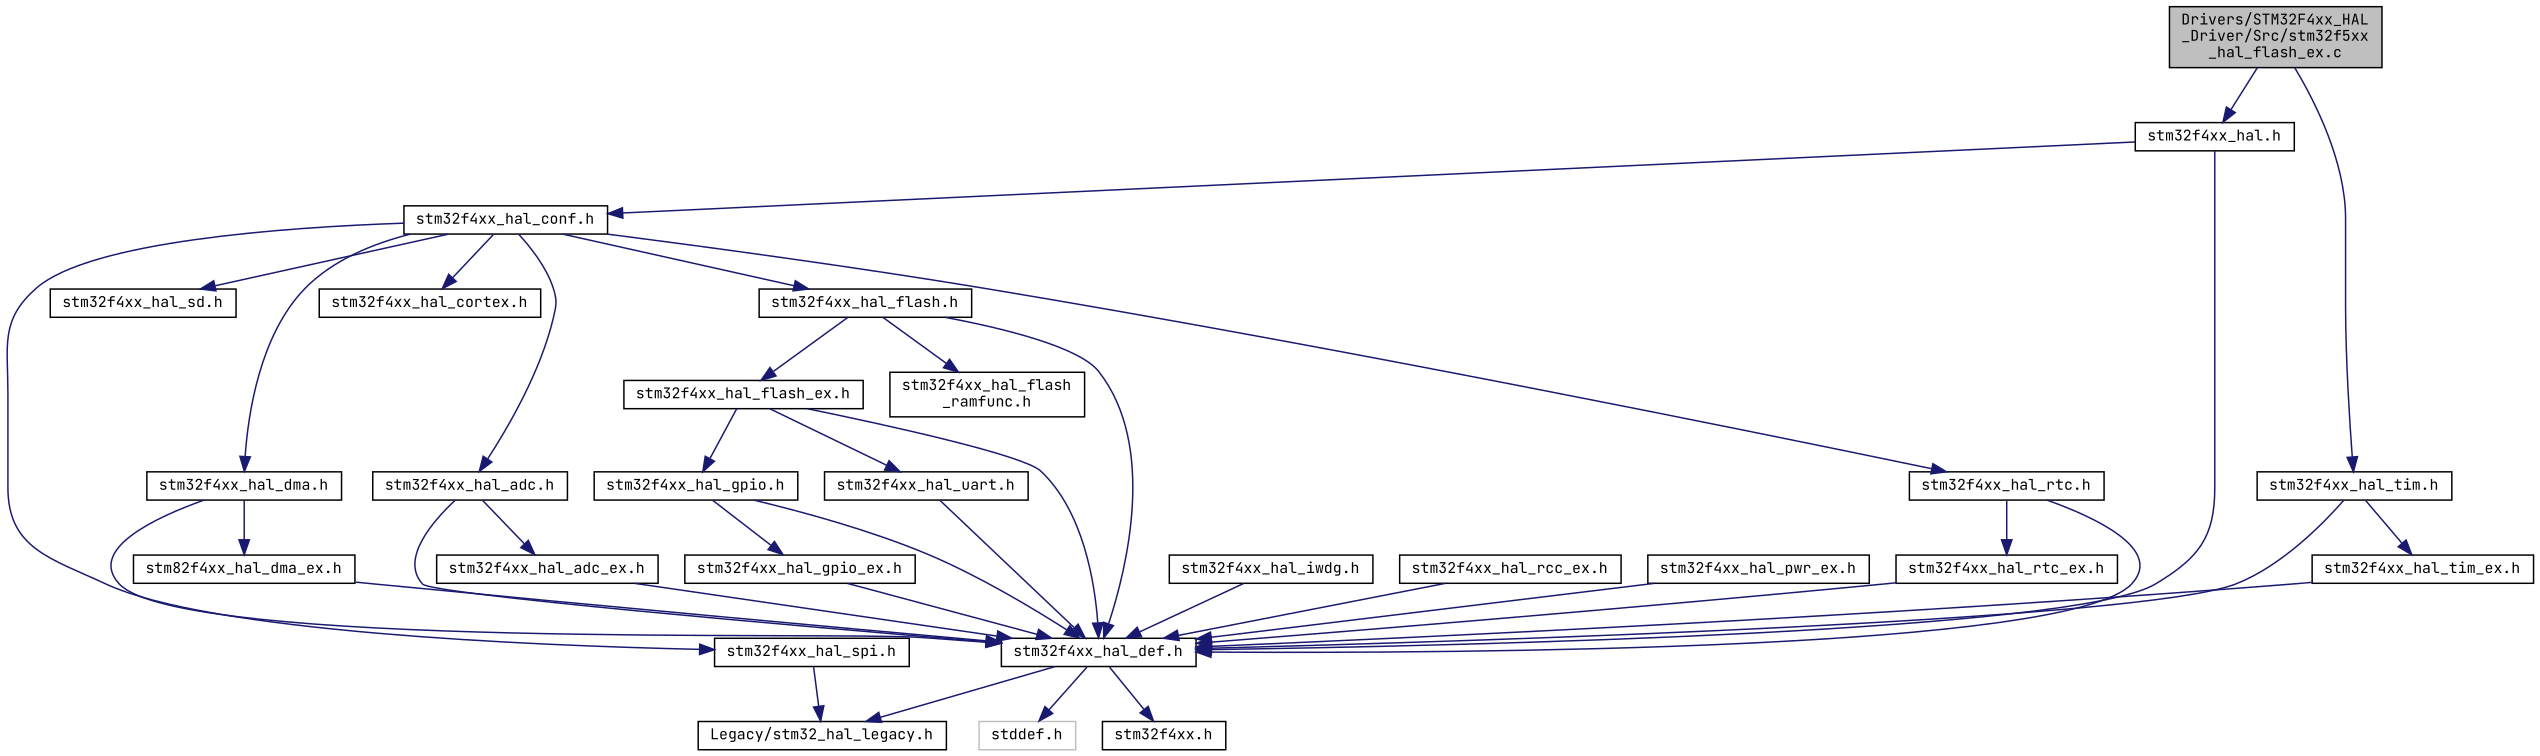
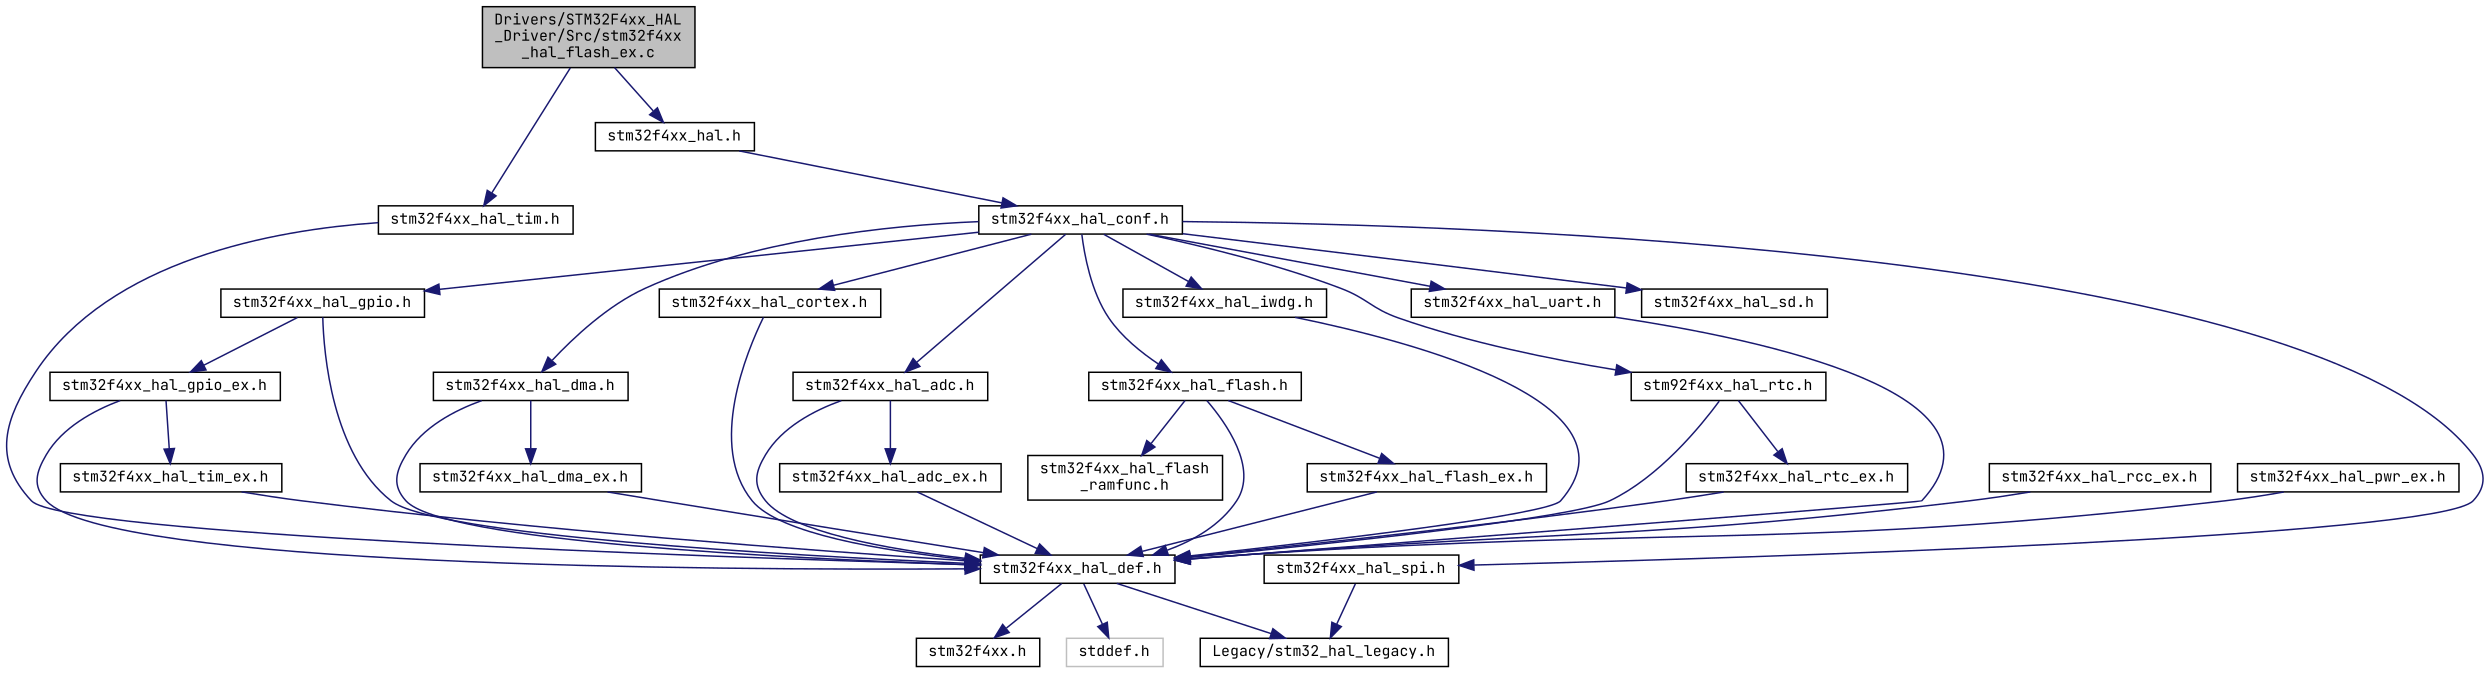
node "Drivers/STM32F4xx_HAL _Driver/Src/stm32f5xx _hal_flash_ex.c": label "Drivers/STM32F4xx_HAL _Driver/Src/stm32f5xx _hal_flash_ex.c" -> "Drivers/STM32F4xx_HAL _Driver/Src/stm32f4xx _hal_flash_ex.c"
edge "stm32f4xx_hal_conf.h" -> "stm32f4xx_hal_iwdg.h": added
edge "stm32f4xx_hal_flash_ex.h" -> "stm32f4xx_hal_gpio.h": now "stm32f4xx_hal_conf.h" -> "stm32f4xx_hal_gpio.h"
edge "stm32f4xx_hal_flash_ex.h" -> "stm32f4xx_hal_uart.h": now "stm32f4xx_hal_conf.h" -> "stm32f4xx_hal_uart.h"
node "stm32f4xx_hal_rtc.h": label "stm32f4xx_hal_rtc.h" -> "stm92f4xx_hal_rtc.h"
edge "stm32f4xx_hal_tim.h" -> "stm32f4xx_hal_tim_ex.h": now "stm32f4xx_hal_gpio_ex.h" -> "stm32f4xx_hal_tim_ex.h"
node "stm82f4xx_hal_dma_ex.h": label "stm82f4xx_hal_dma_ex.h" -> "stm32f4xx_hal_dma_ex.h"
edge "stm32f4xx_hal.h" -> "stm32f4xx_hal_def.h": now "stm32f4xx_hal_cortex.h" -> "stm32f4xx_hal_def.h"
